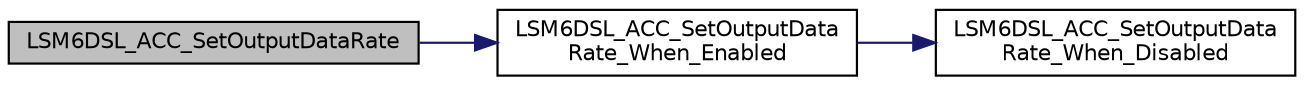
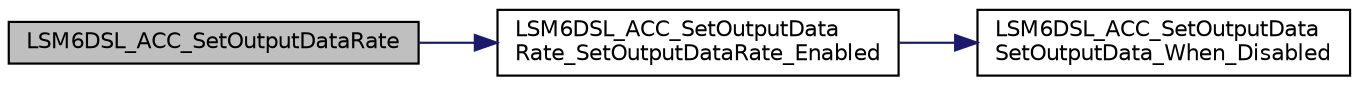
node "LSM6DSL_ACC_SetOutputData Rate_When_Enabled": label "LSM6DSL_ACC_SetOutputData Rate_When_Enabled" -> "LSM6DSL_ACC_SetOutputData Rate_SetOutputDataRate_Enabled"
node "LSM6DSL_ACC_SetOutputData Rate_When_Disabled": label "LSM6DSL_ACC_SetOutputData Rate_When_Disabled" -> "LSM6DSL_ACC_SetOutputData SetOutputData_When_Disabled"
